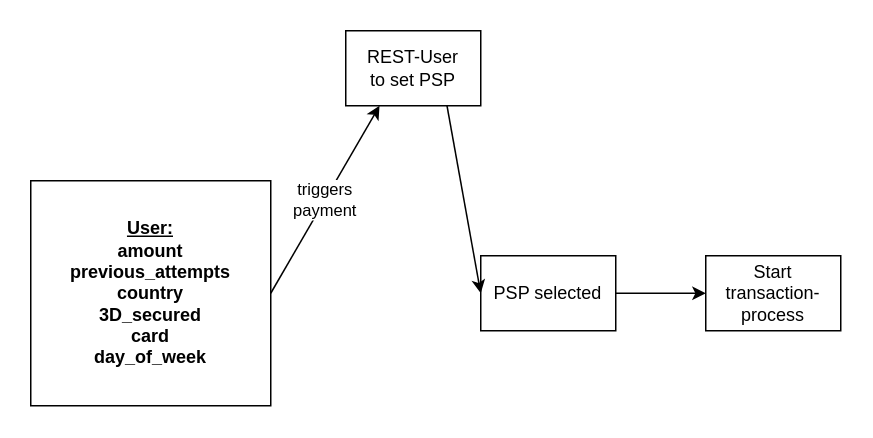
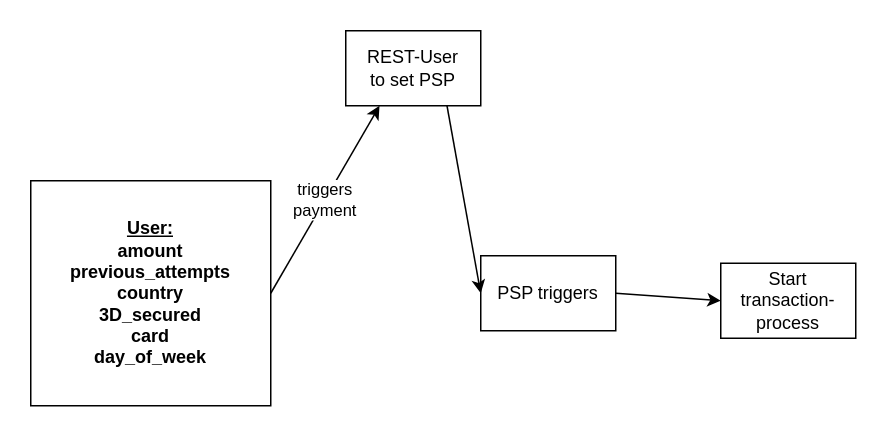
node "PSP selected": label "PSP selected" -> "PSP triggers"
node "Start transaction-process": moved (773, 293) -> (788, 301)
